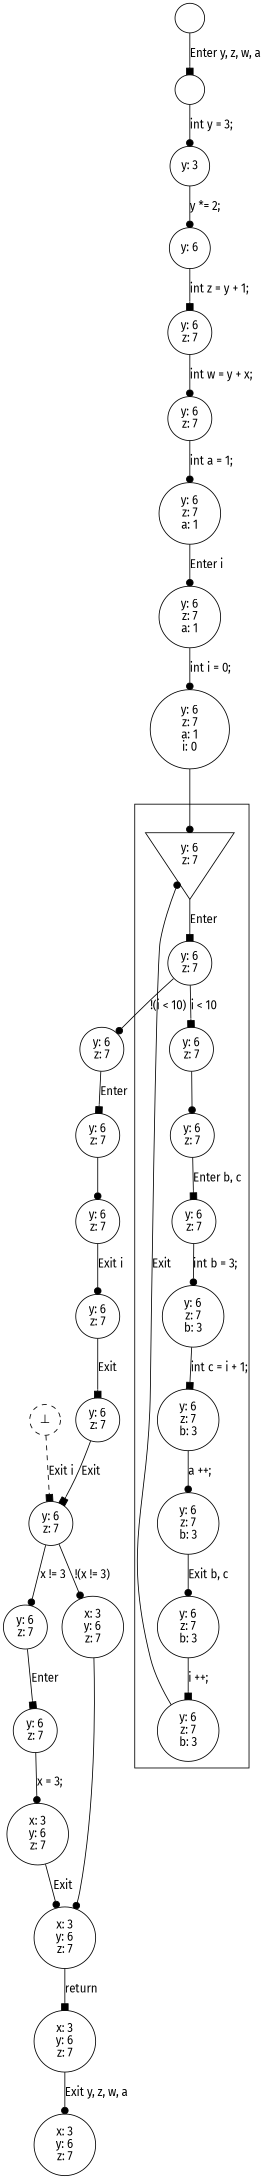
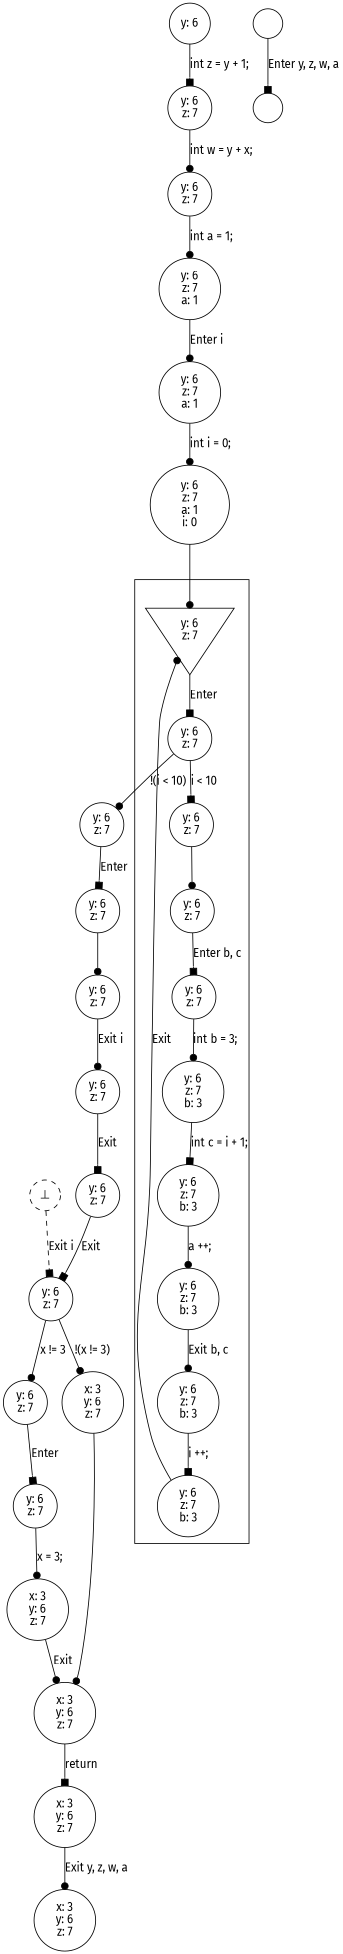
node "y: 3": removed
